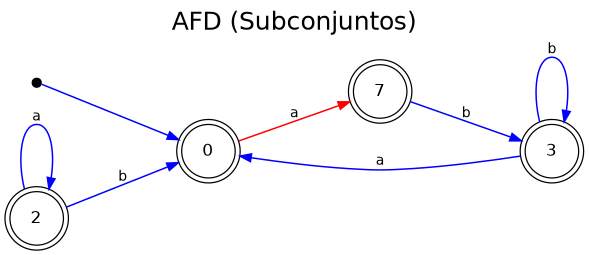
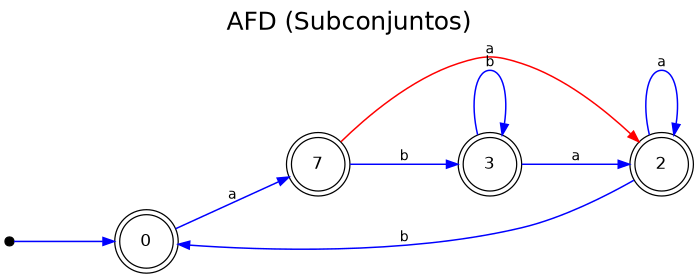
edge "7" -> "2": added, label "a"
edge "0" -> "7": color red -> blue
edge "3" -> "0": now "3" -> "2"
